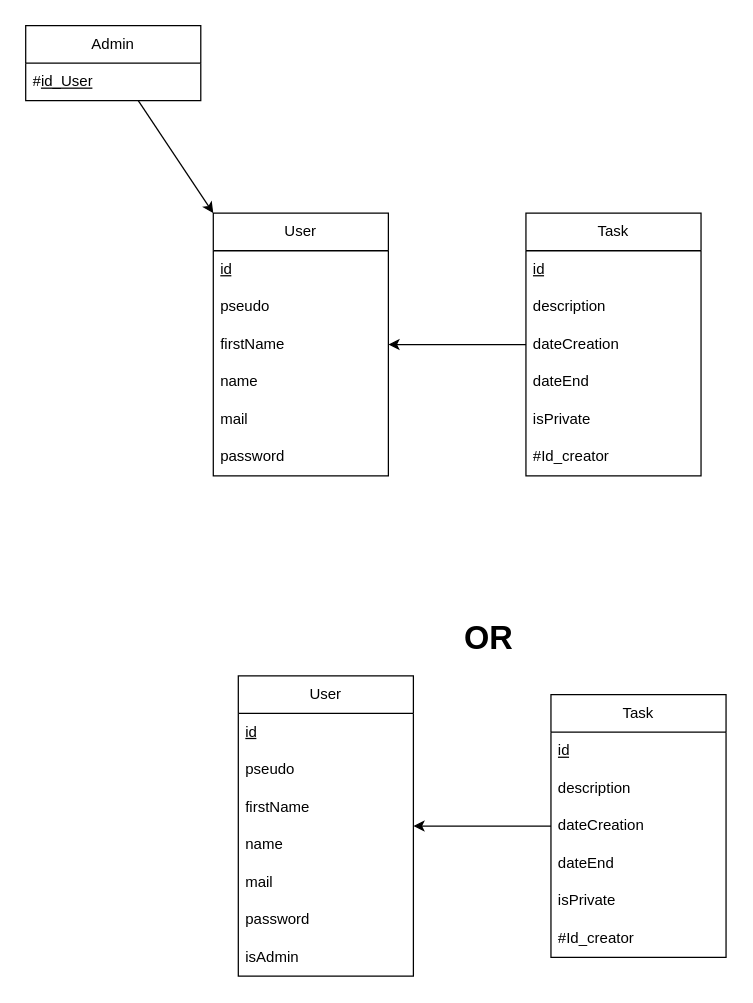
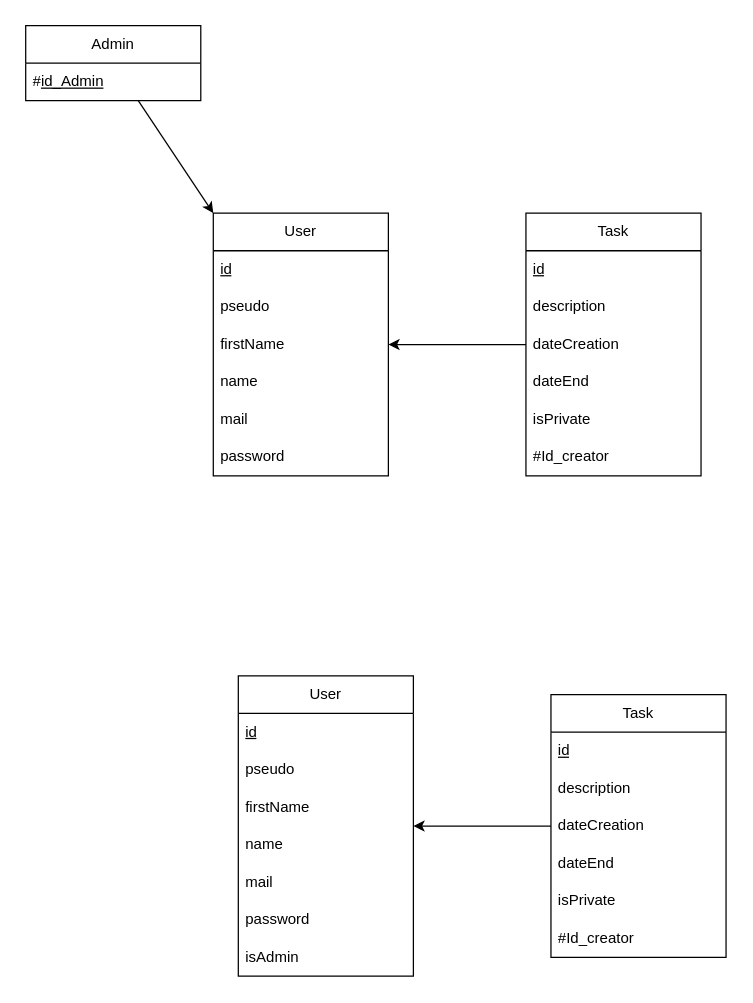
node "#id_User": label "#id_User" -> "#id_Admin"
node "OR": removed
